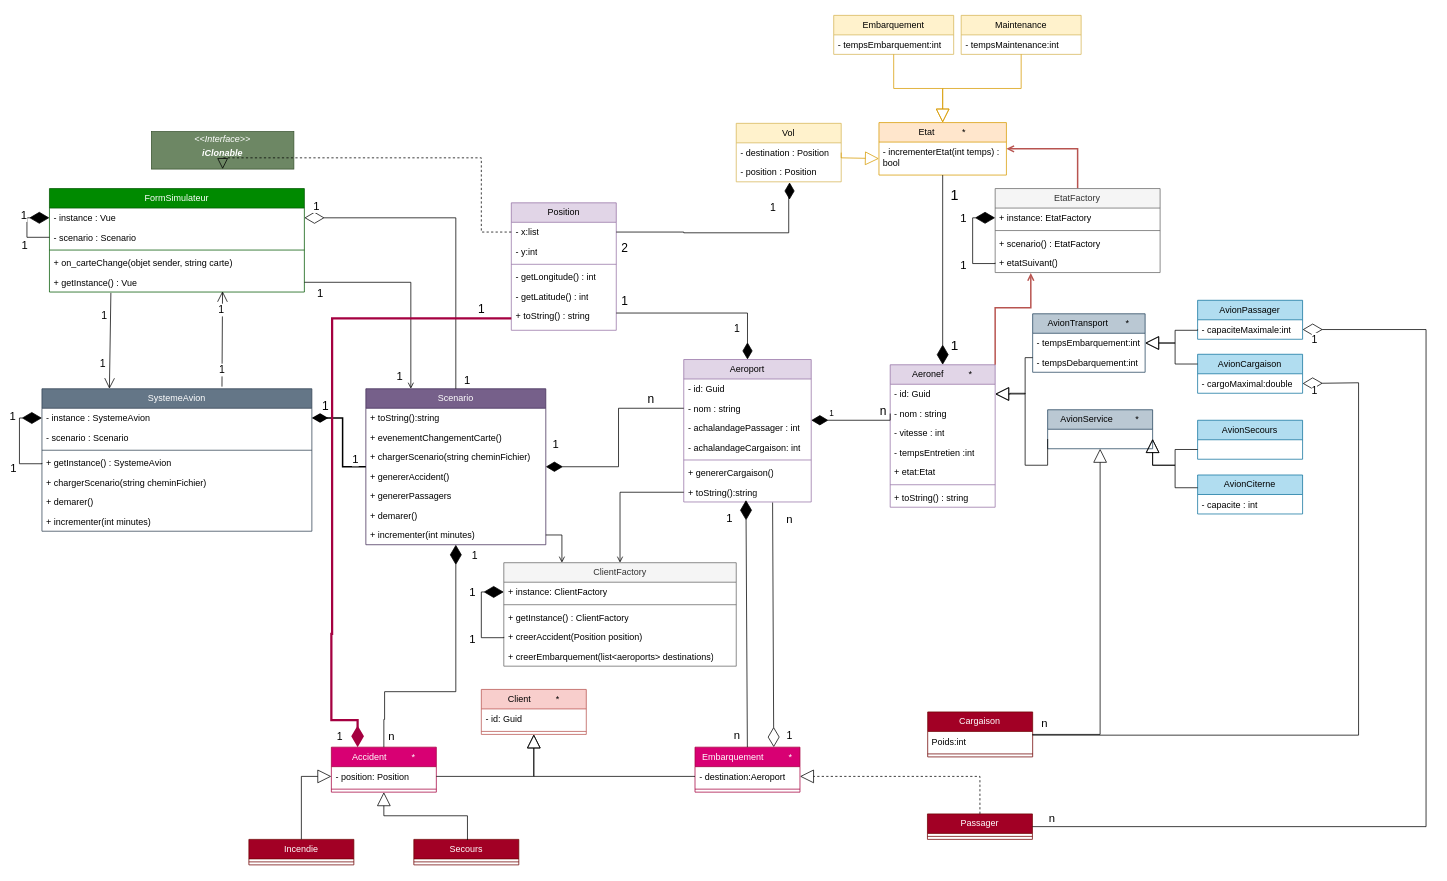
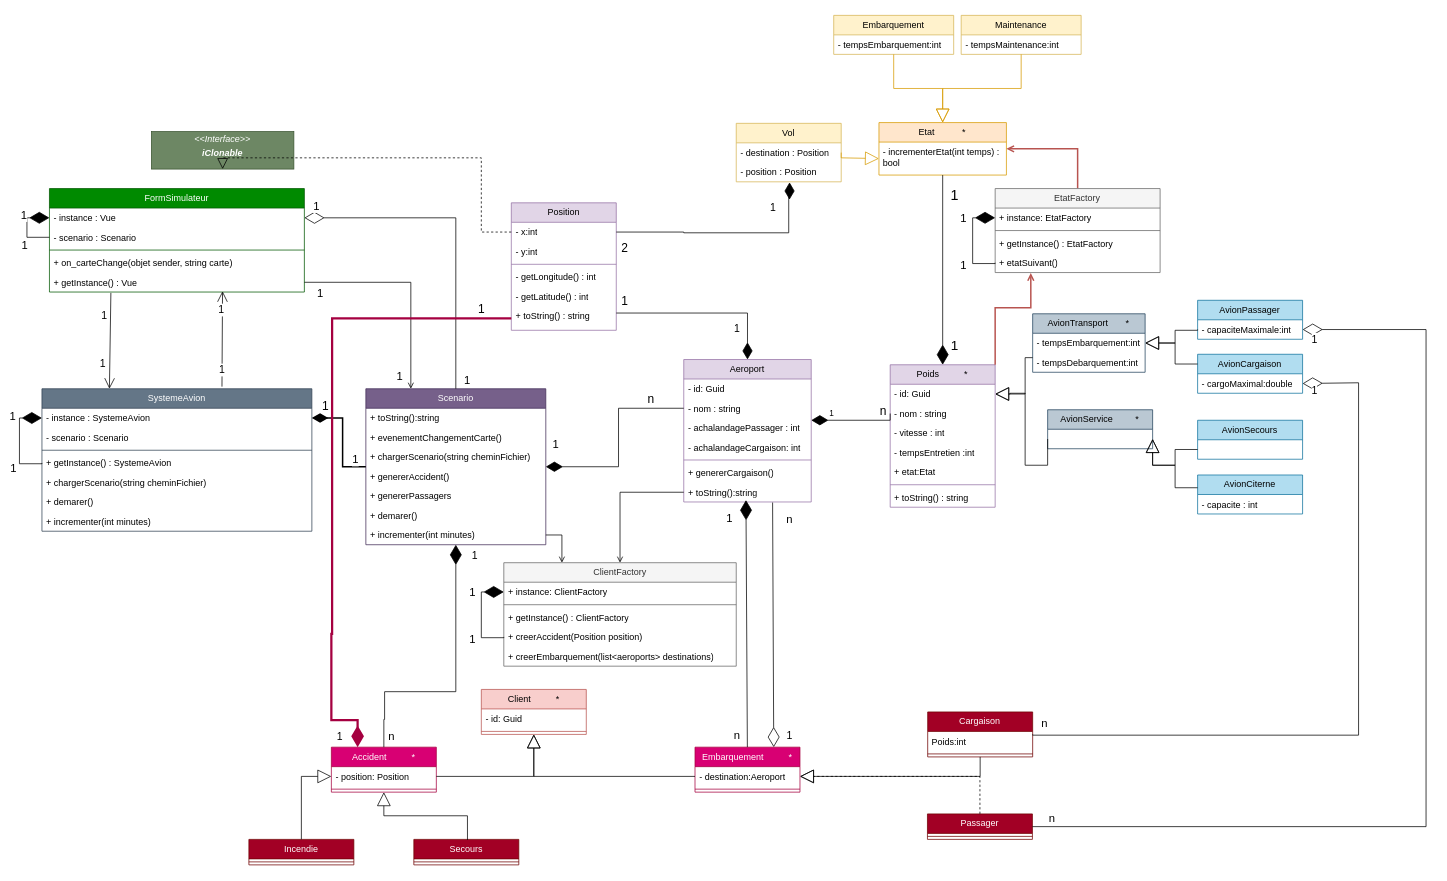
node "- x:list": label "- x:list" -> "- x:int"
node "+ scenario() : EtatFactory": label "+ scenario() : EtatFactory" -> "+ getInstance() : EtatFactory"
node "Aeronef *": label "Aeronef *" -> "Poids *"
edge "Cargaison" -> "AvionService *": now "Cargaison" -> "- destination:Aeroport"
